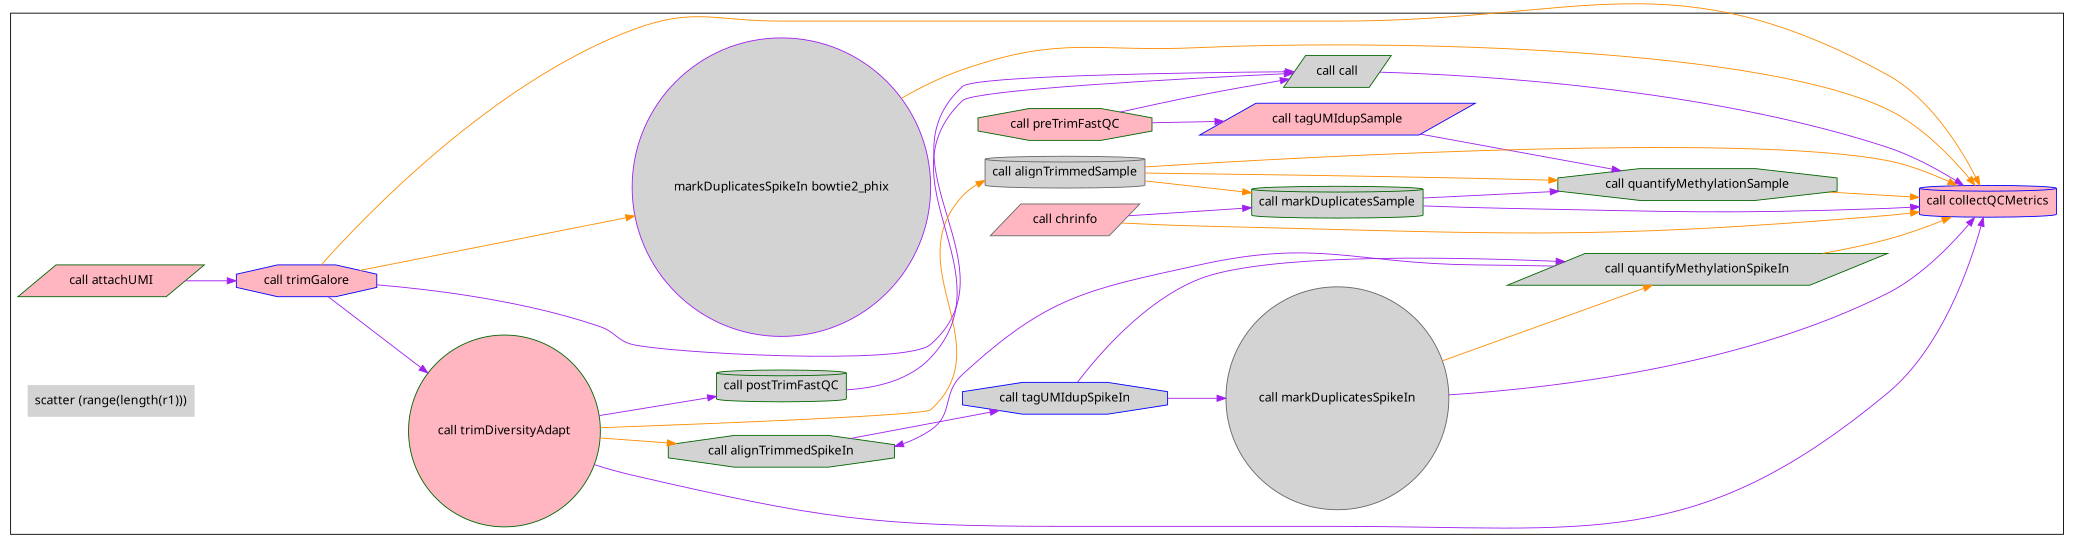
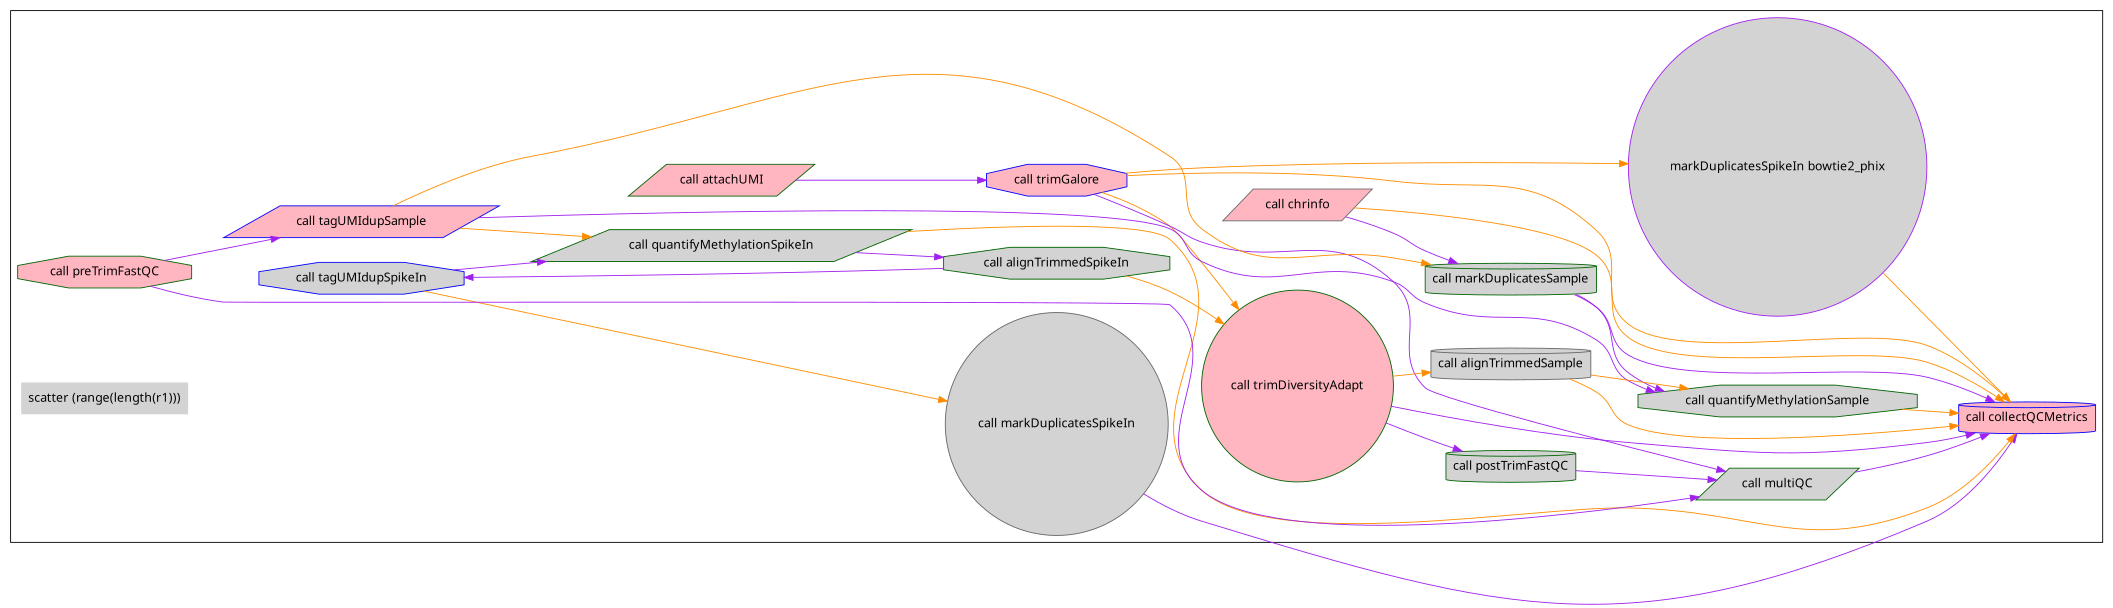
node "call call": label "call call" -> "call multiQC"
edge "call alignTrimmedSample" -> "call markDuplicatesSample": now "call tagUMIdupSample" -> "call markDuplicatesSample"
edge "call markDuplicatesSpikeIn" -> "call quantifyMethylationSpikeIn": now "call tagUMIdupSample" -> "call quantifyMethylationSpikeIn"
edge "call trimGalore" -> "call trimDiversityAdapt": color purple -> darkorange
edge "call tagUMIdupSpikeIn" -> "call markDuplicatesSpikeIn": color purple -> darkorange
edge "call trimDiversityAdapt" -> "call alignTrimmedSpikeIn": reversed
